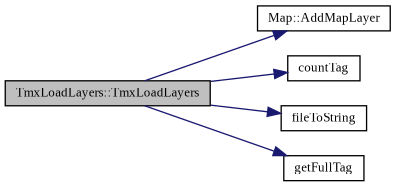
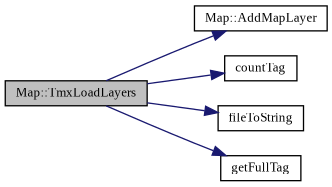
node "TmxLoadLayers::TmxLoadLayers": label "TmxLoadLayers::TmxLoadLayers" -> "Map::TmxLoadLayers"
